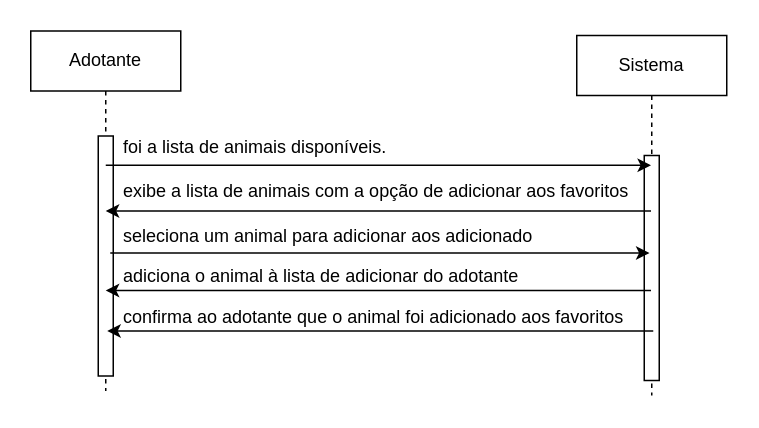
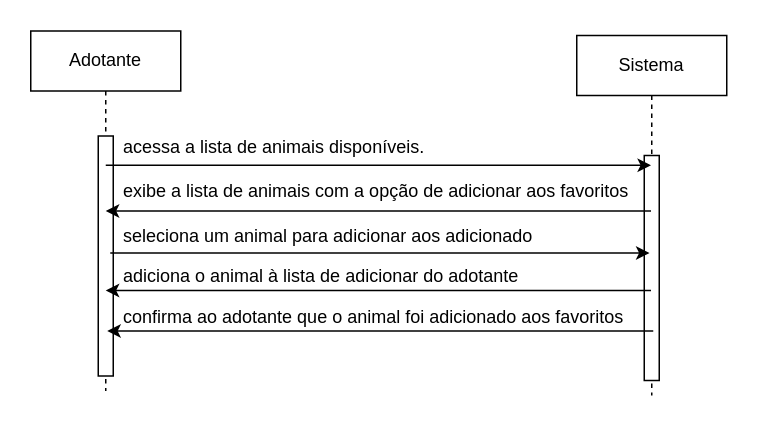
node "foi a lista de animais disponíveis.": label "foi a lista de animais disponíveis." -> "acessa a lista de animais disponíveis."
